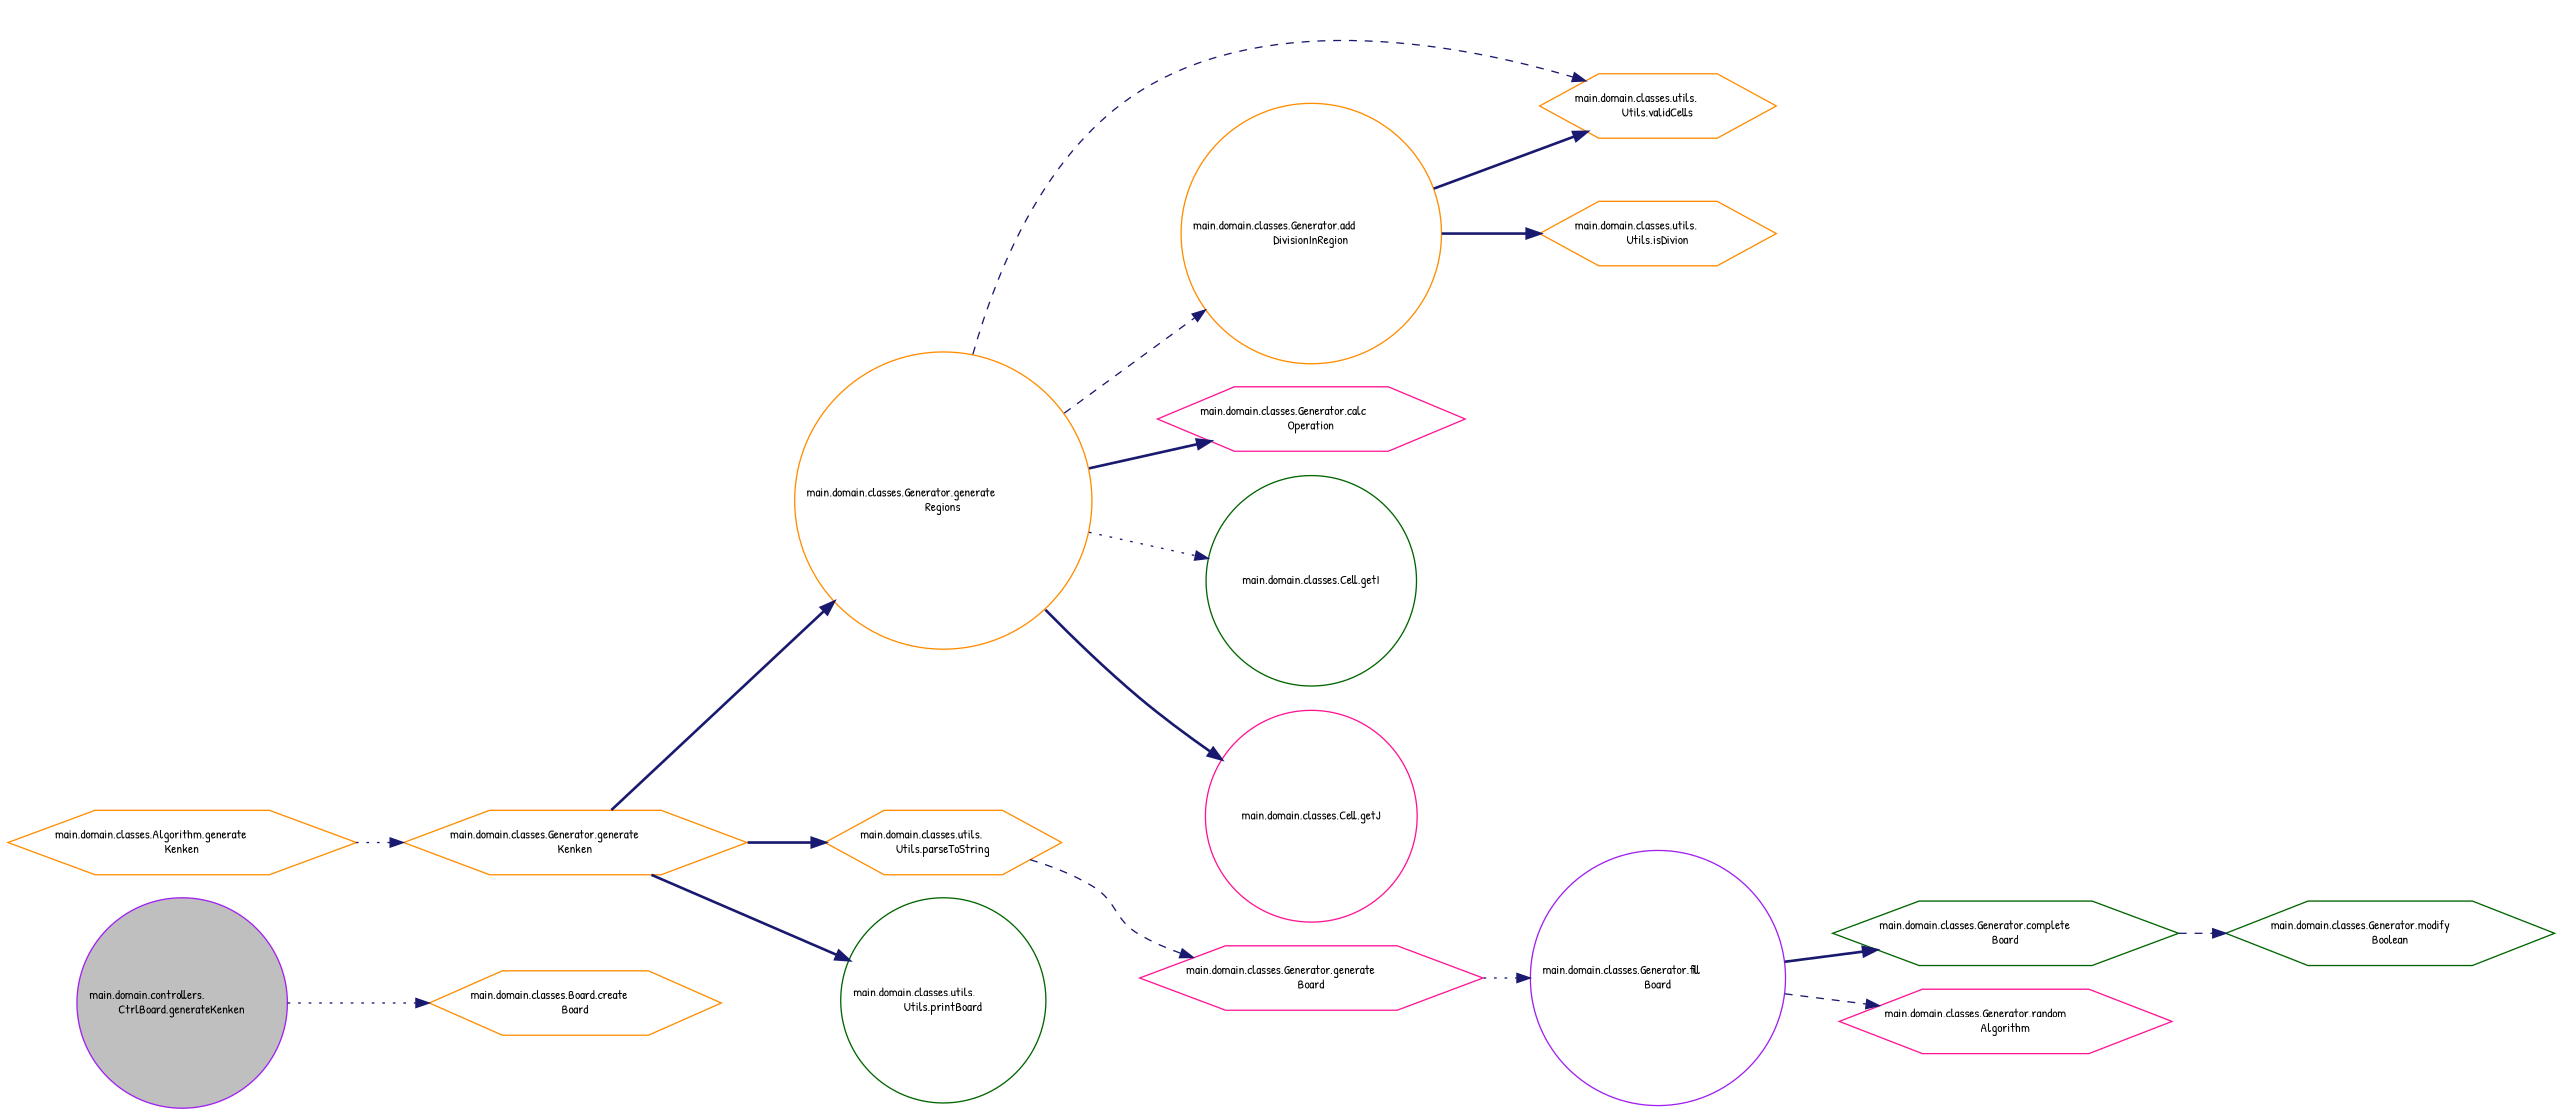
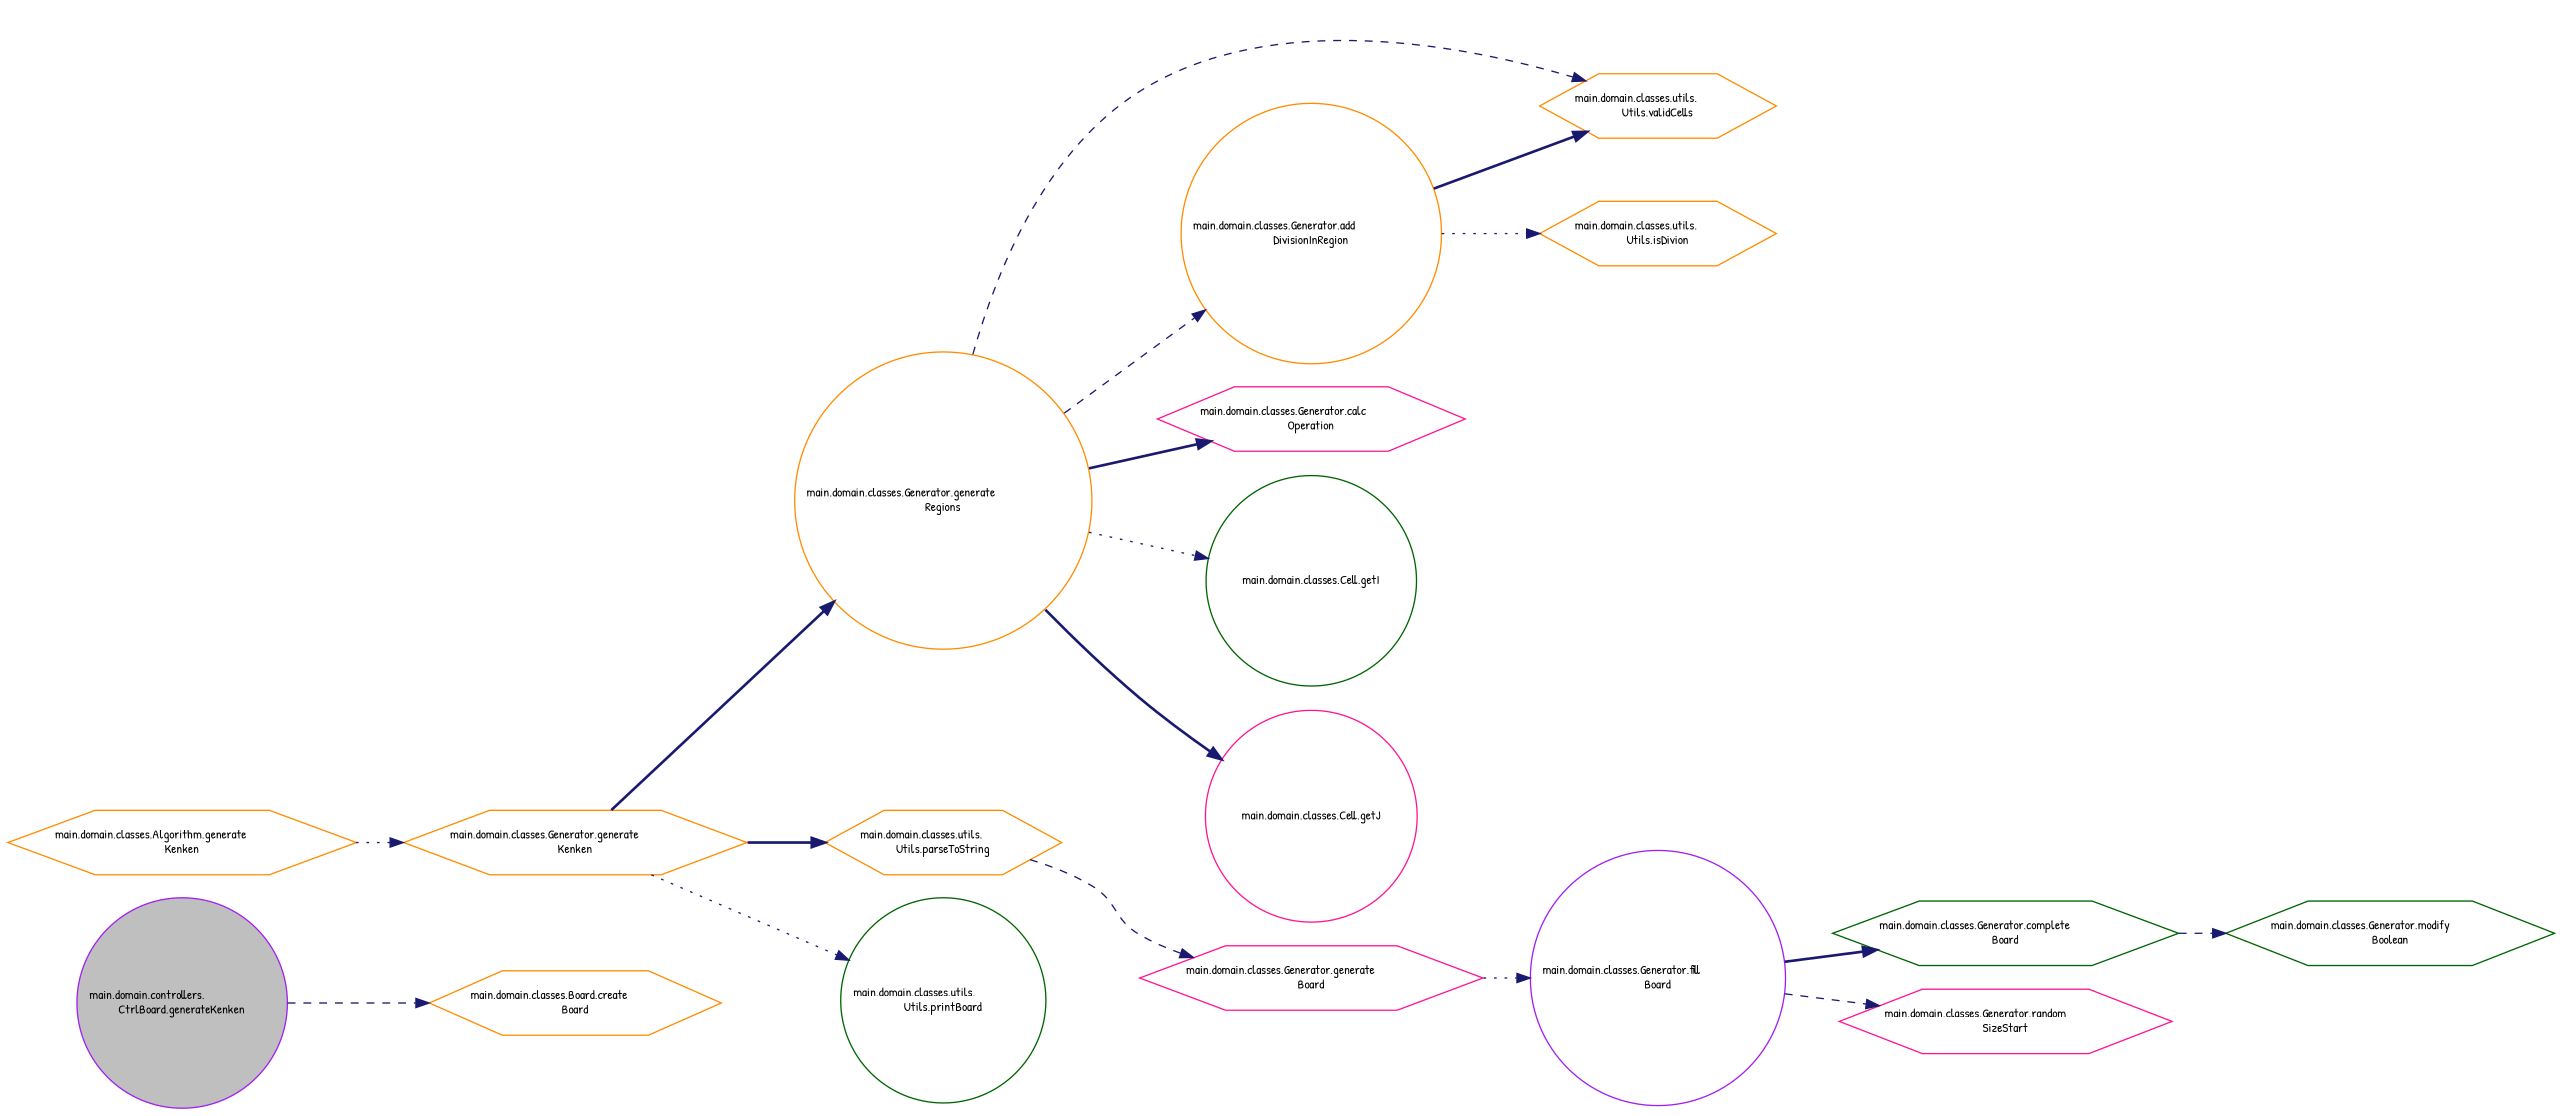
edge "main.domain.classes.Generator.add DivisionInRegion" -> "main.domain.classes.utils. Utils.isDivion": style bold -> dotted
edge "main.domain.classes.Generator.generate Kenken" -> "main.domain.classes.utils. Utils.printBoard": style bold -> dotted
edge "main.domain.controllers. CtrlBoard.generateKenken" -> "main.domain.classes.Board.create Board": style dotted -> dashed
node "main.domain.classes.Generator.random Algorithm": label "main.domain.classes.Generator.random Algorithm" -> "main.domain.classes.Generator.random SizeStart"
